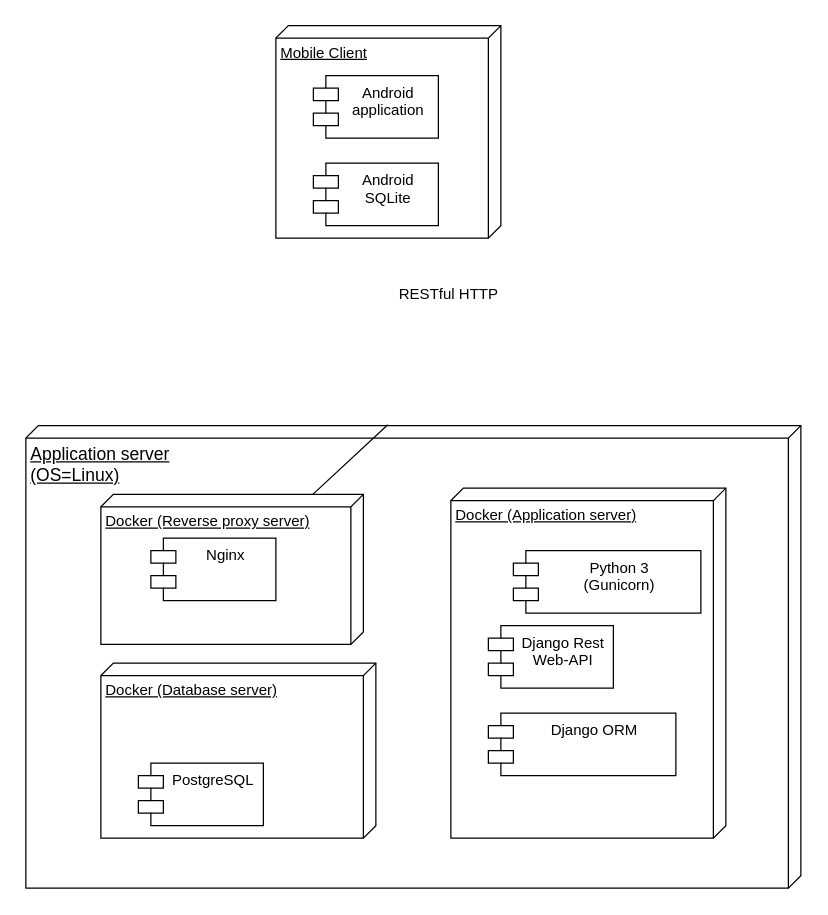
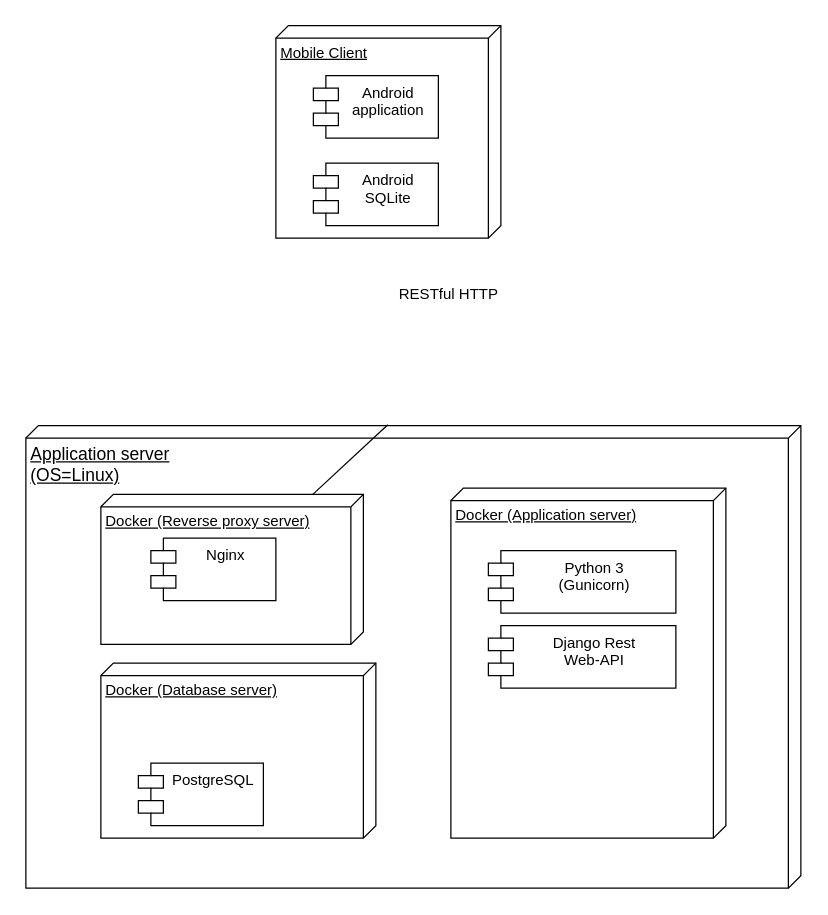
node "Python 3 (Gunicorn)": moved (607, 582) -> (582, 582)
node "Django Rest Web-API": size 125x63 -> 188x63
node "Django ORM": removed
